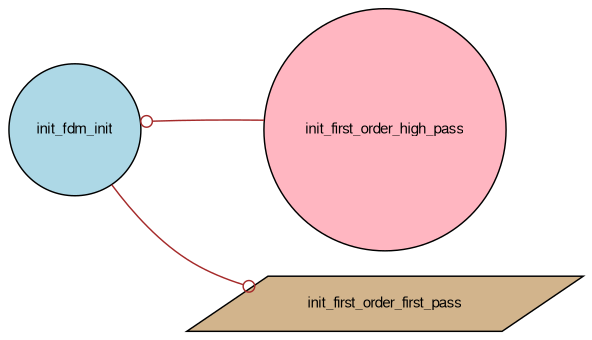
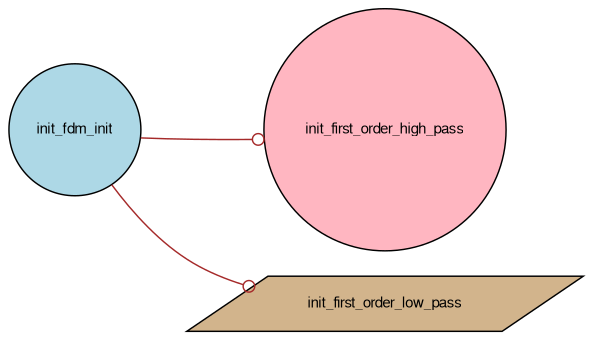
edge "init_first_order_high_pass" -> "init_fdm_init": reversed
node "init_first_order_first_pass": label "init_first_order_first_pass" -> "init_first_order_low_pass"
